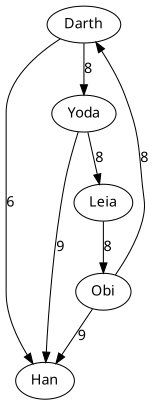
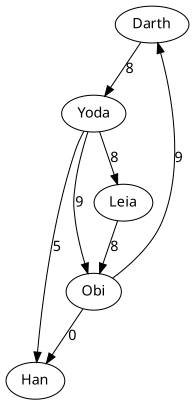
edge "Obi" -> "Darth": label "8" -> "9"
edge "Darth" -> "Han": removed, label "6"
edge "Yoda" -> "Obi": added, label "9"
edge "Yoda" -> "Han": label "9" -> "5"
edge "Obi" -> "Han": label "9" -> "0"
